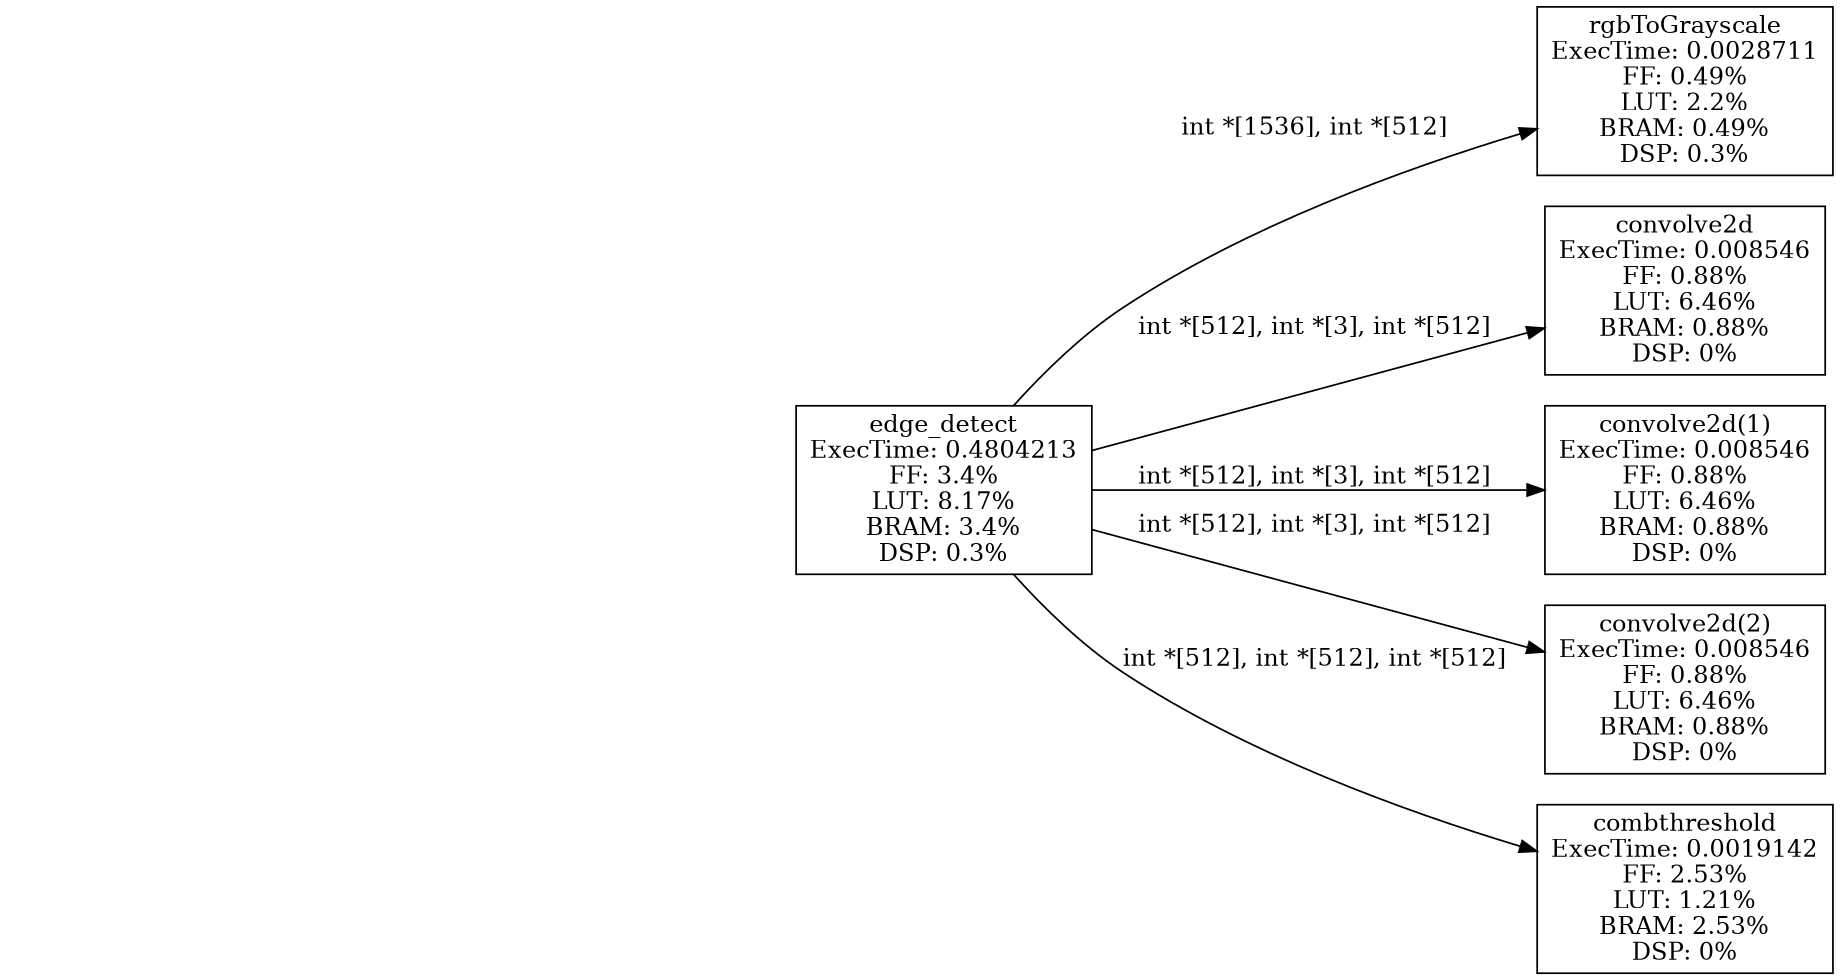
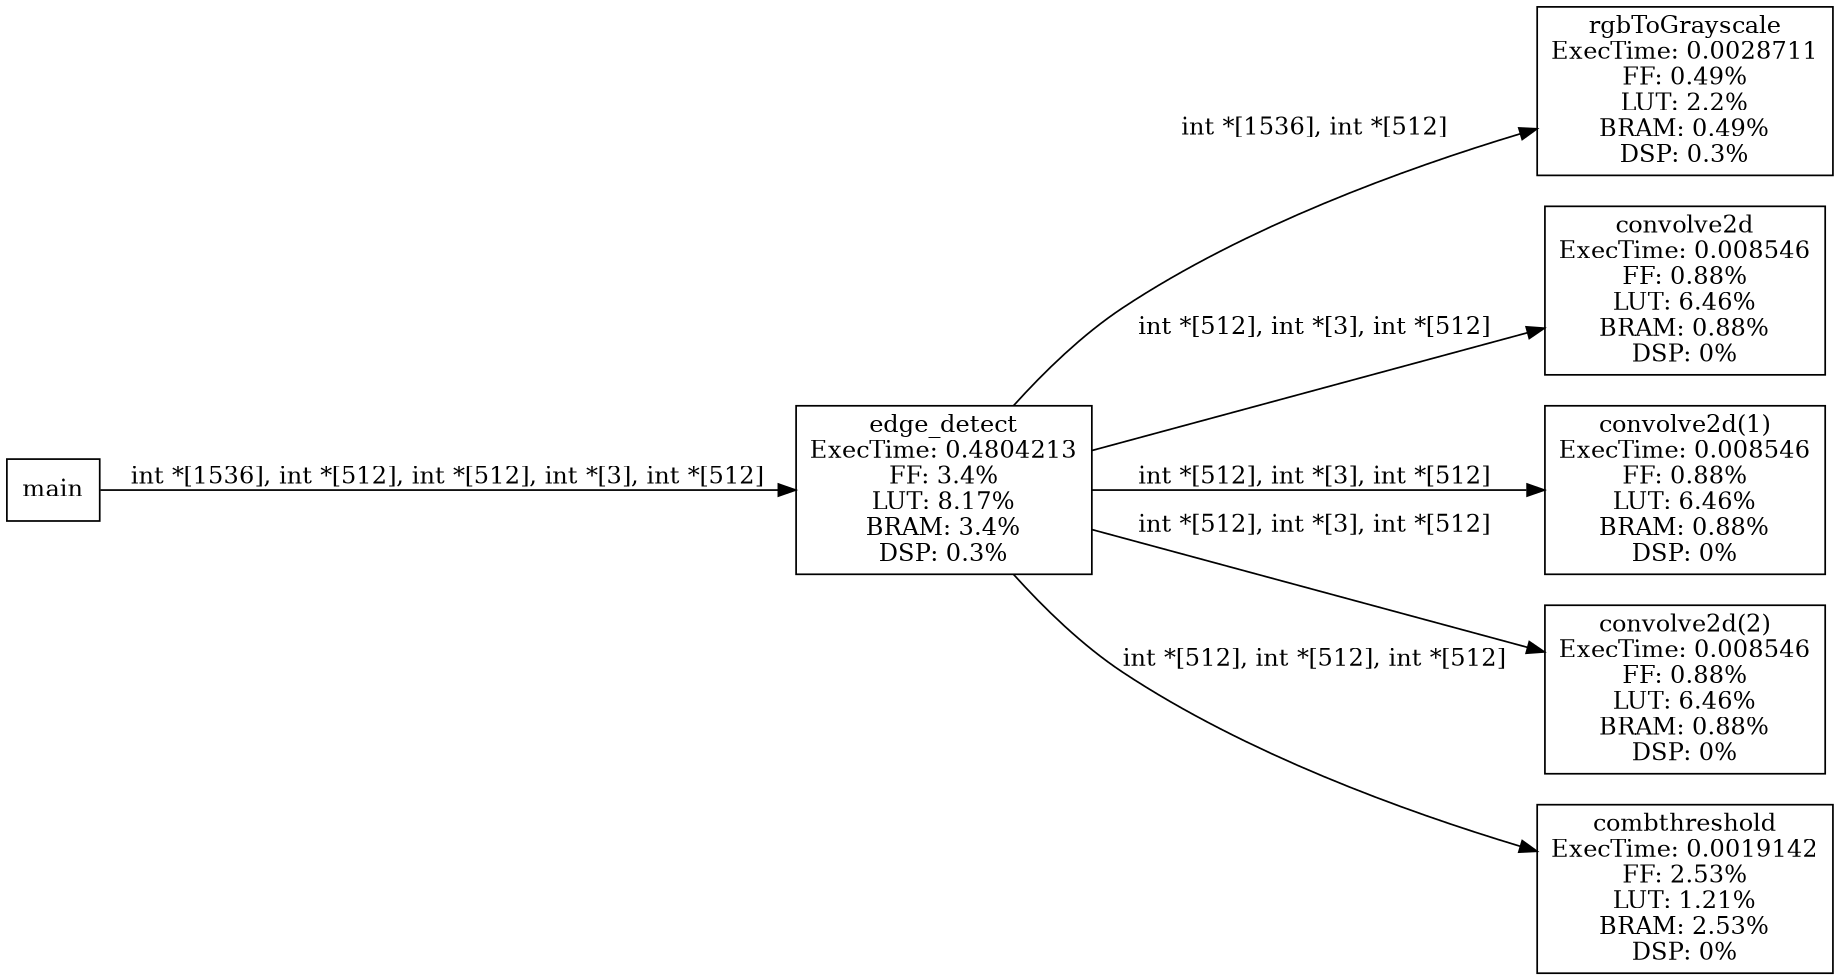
node "main": added
